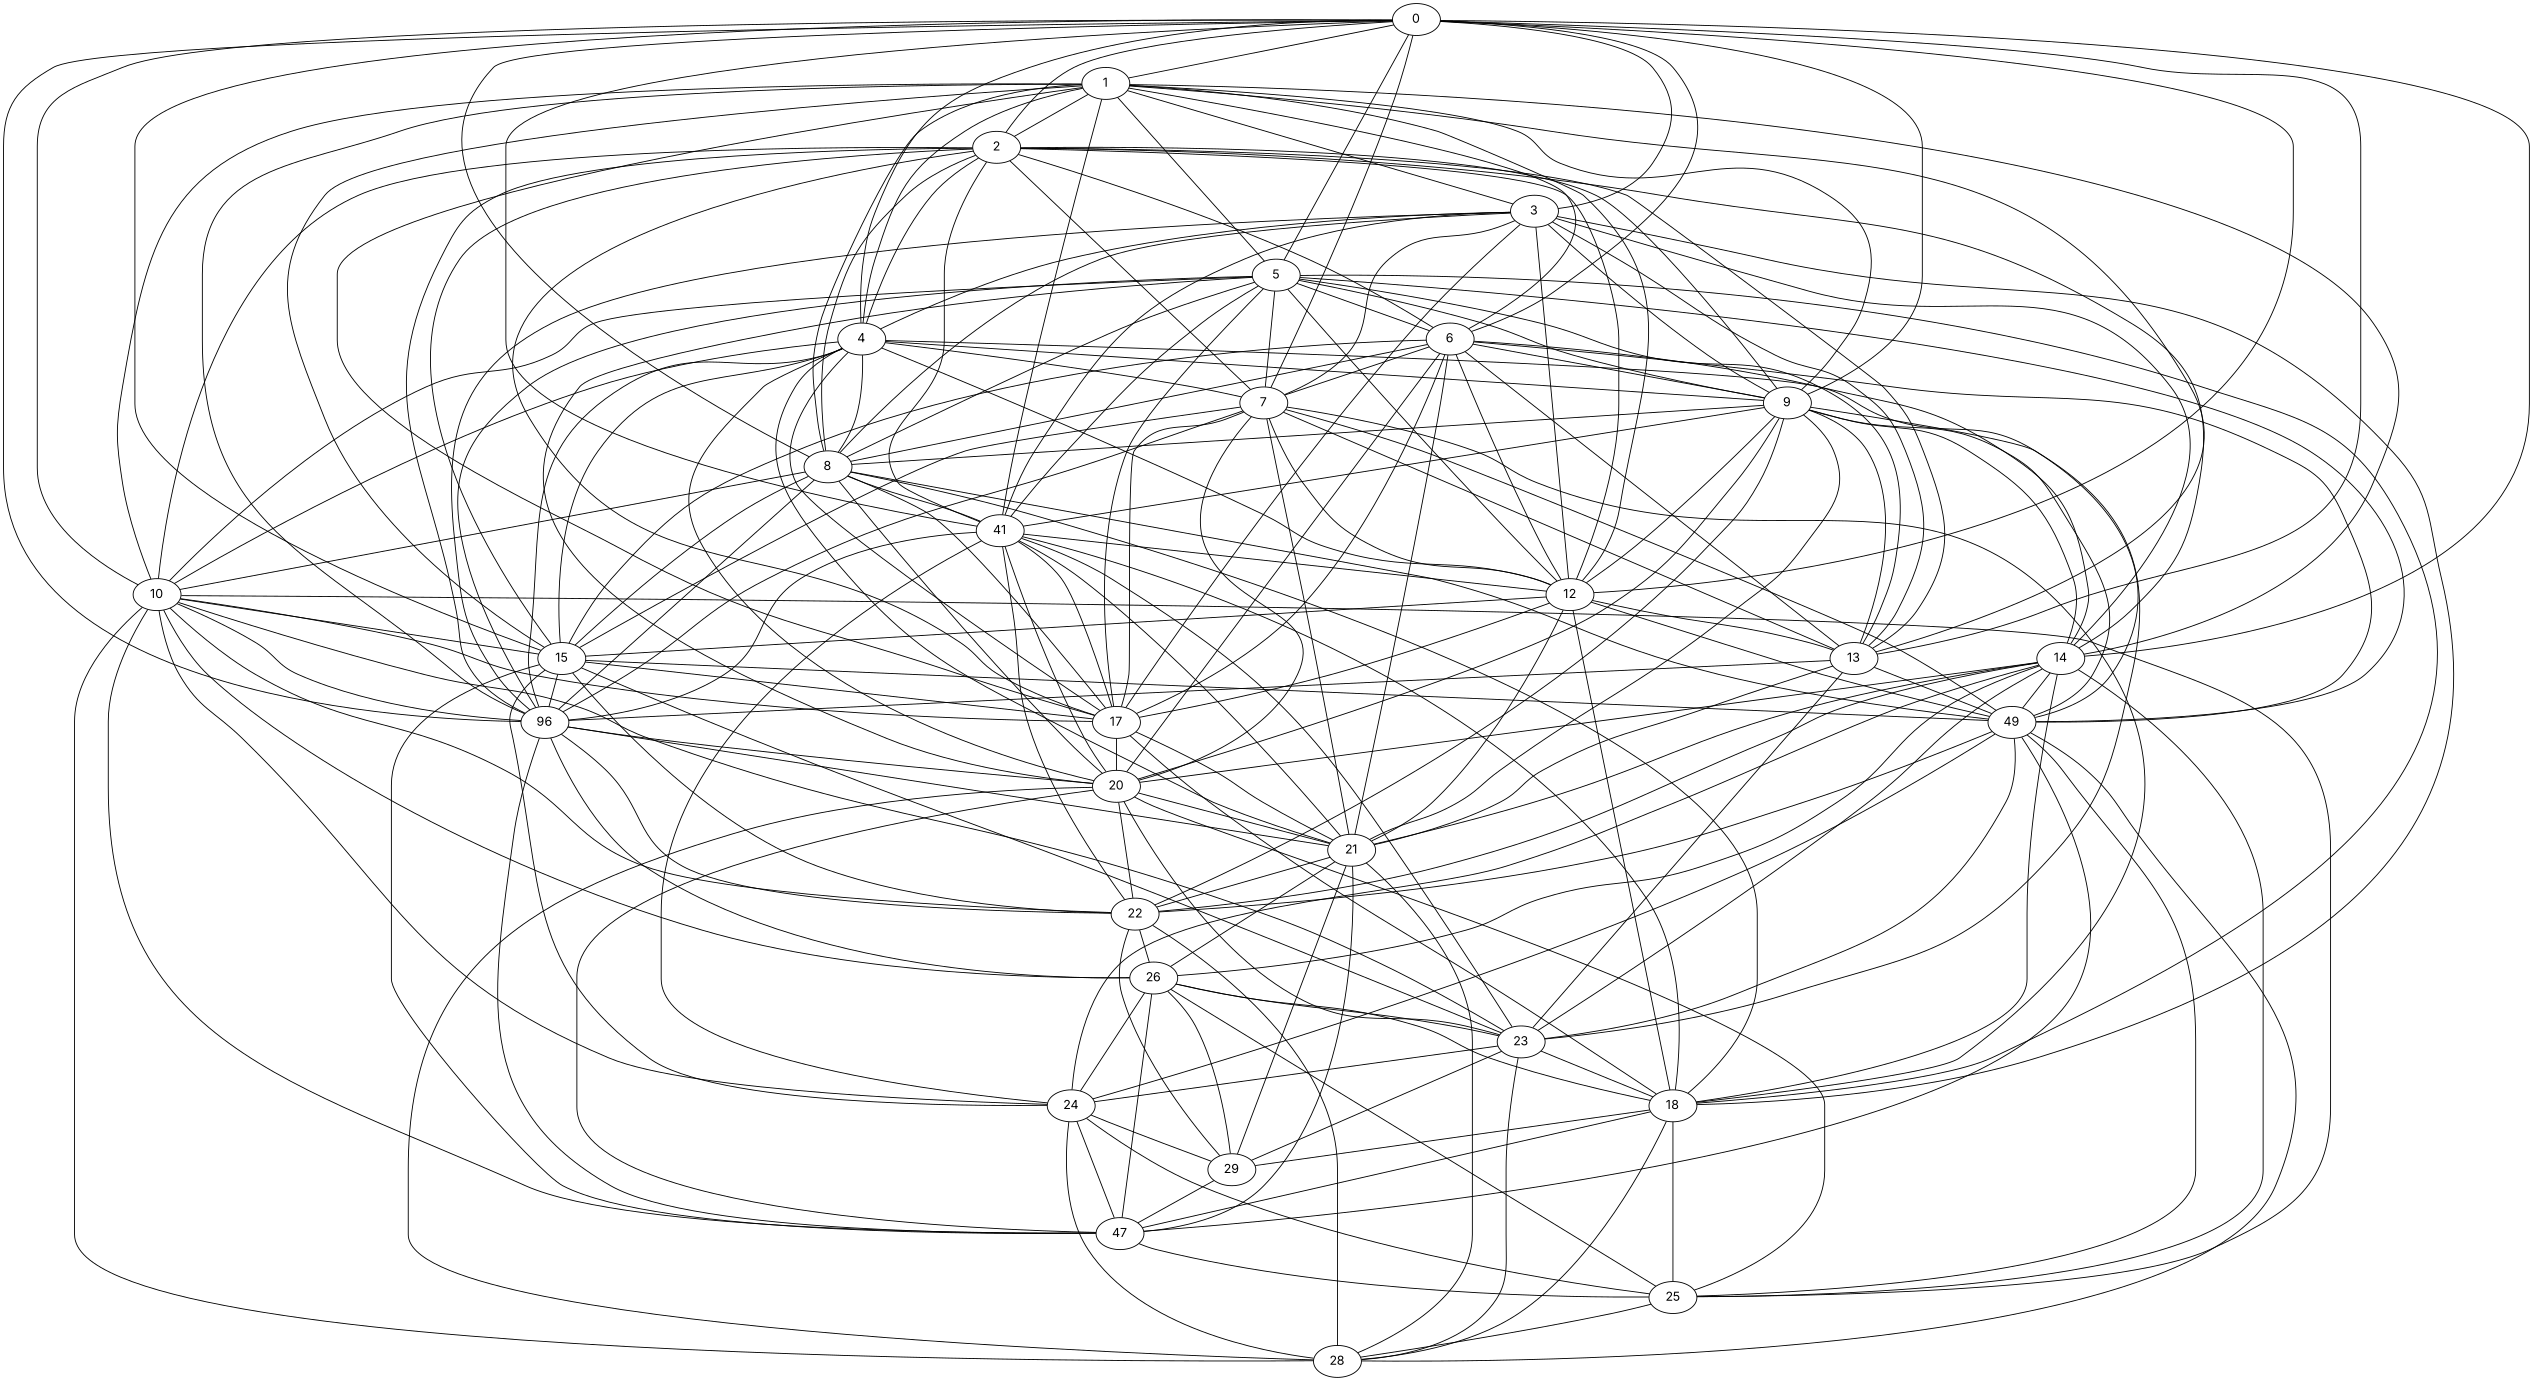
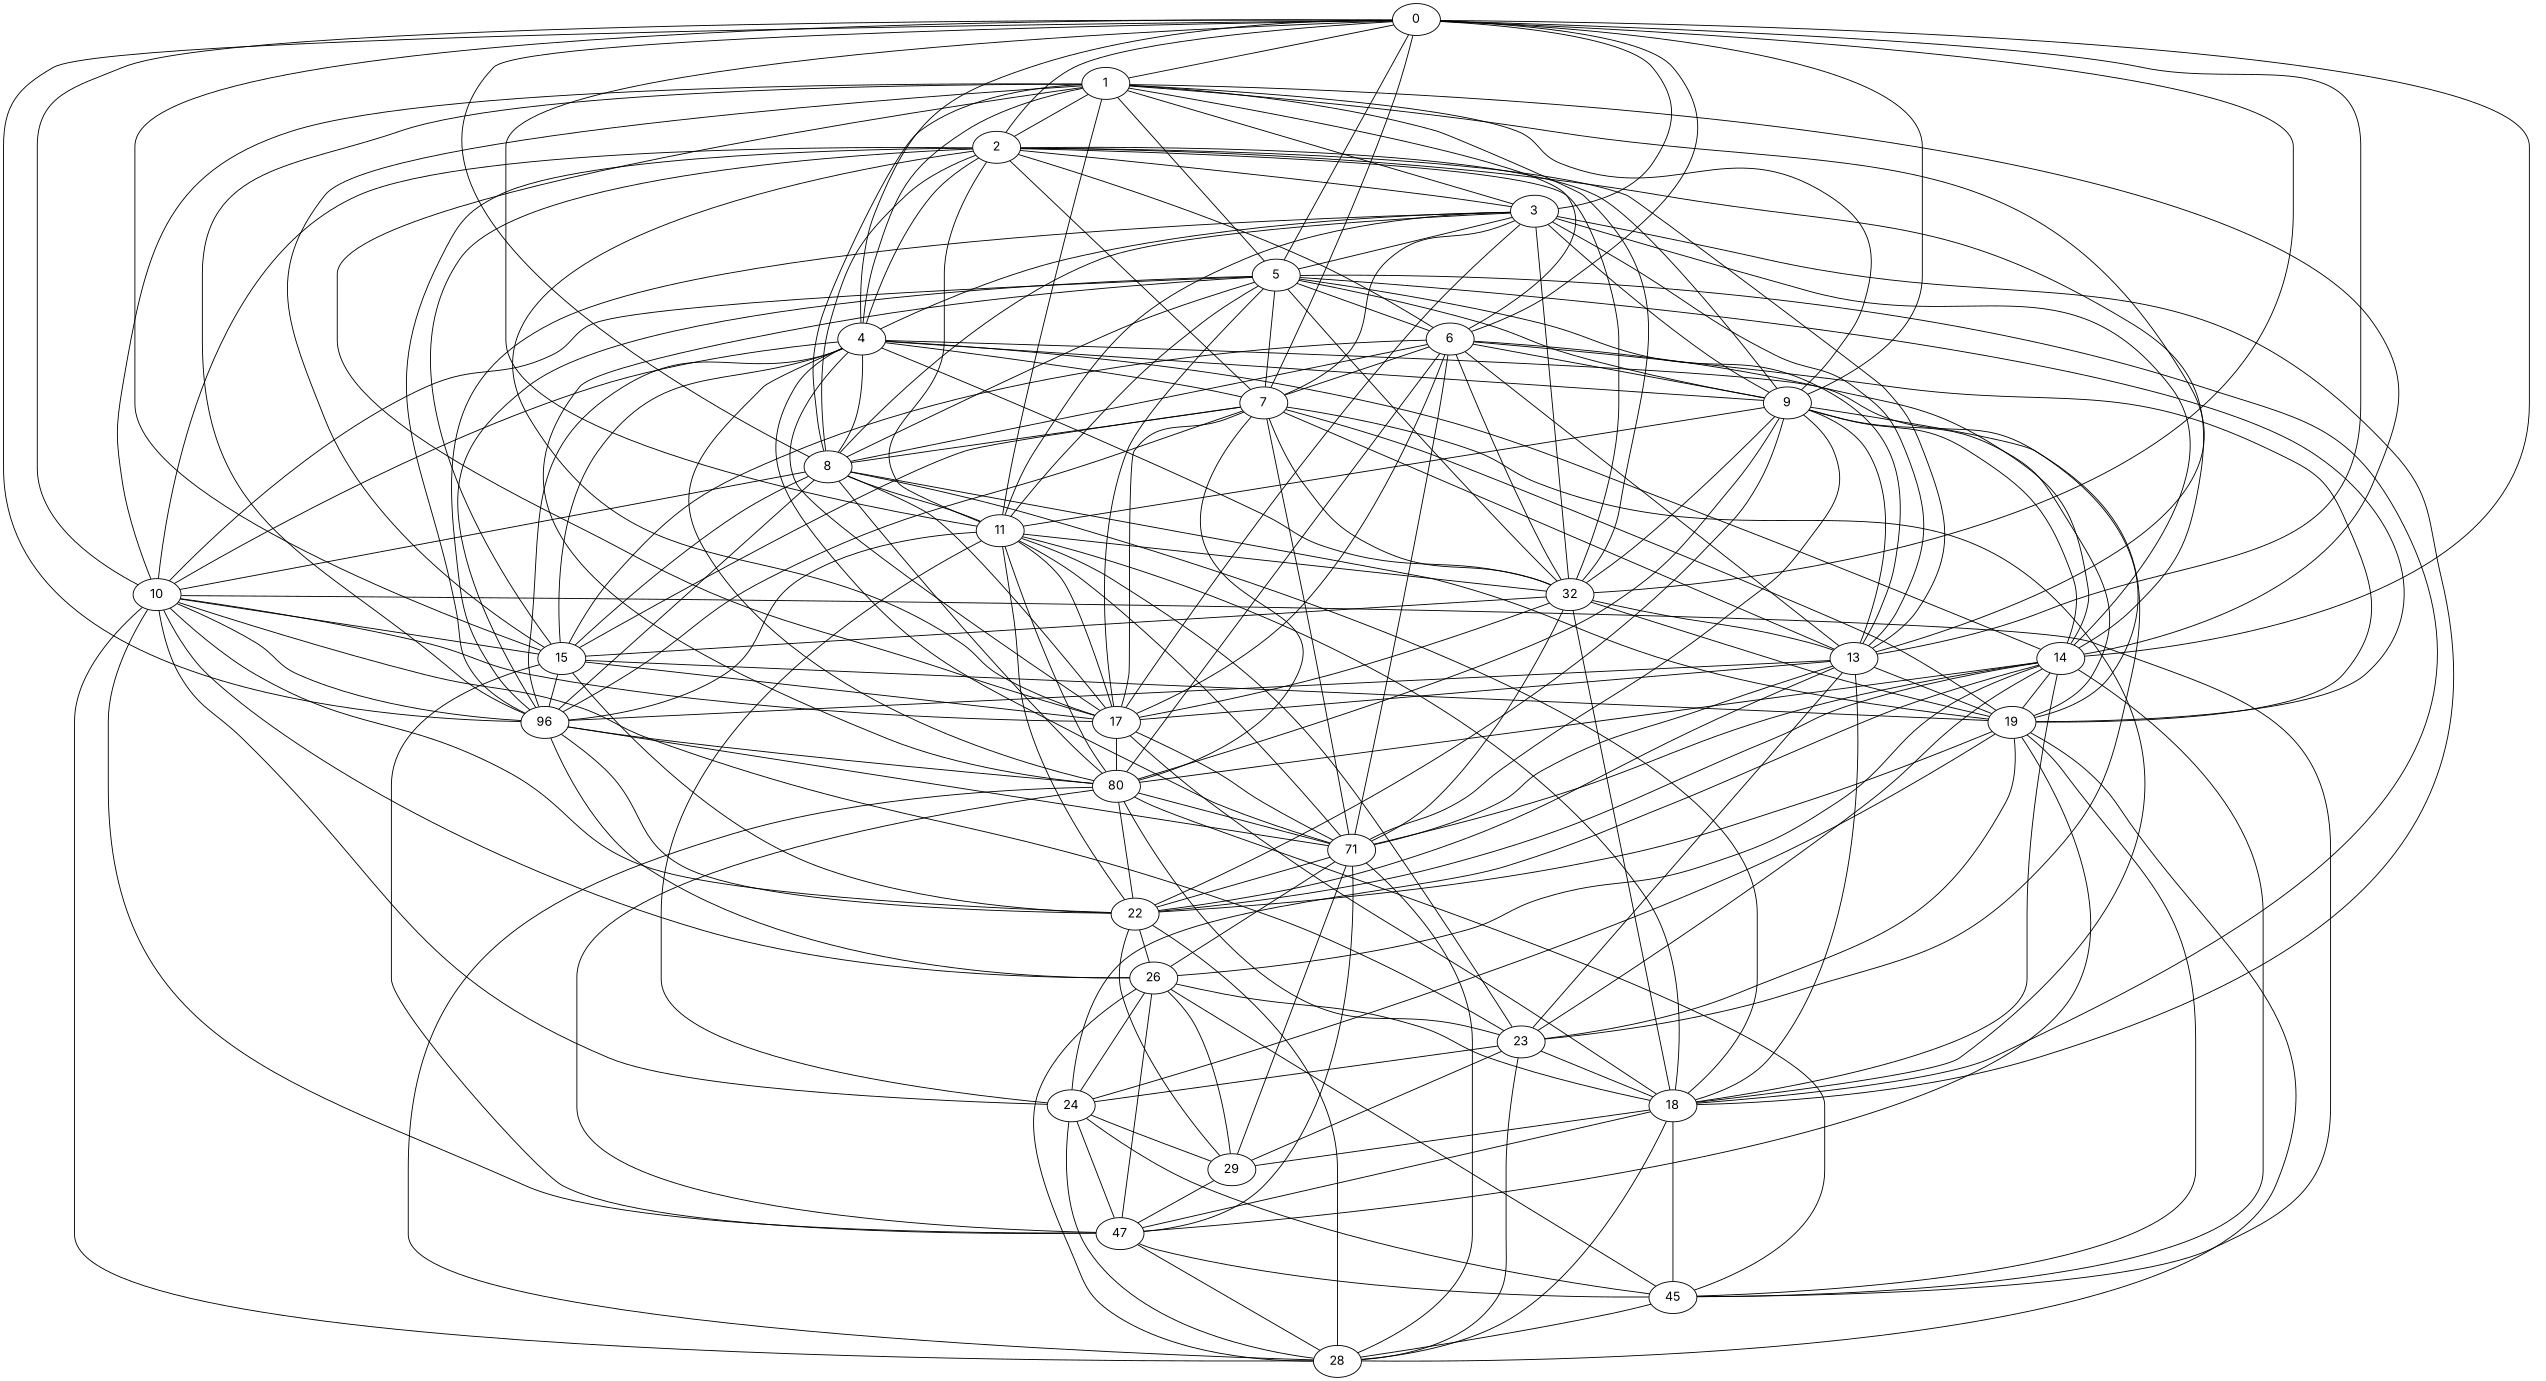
edge "2" -- "3": added
edge "3" -- "5": added
edge "4" -- "14": added
edge "9" -- "8": now "7" -- "8"
node "41": label "41" -> "11"
node "12": label "12" -> "32"
edge "13" -- "17": added
node "49": label "49" -> "19"
node "20": label "20" -> "80"
edge "13" -- "22": added
node "21": label "21" -> "71"
edge "15" -- "23": removed
edge "13" -- "18": added
edge "26" -- "23": now "26" -- "28"
edge "15" -- "24": removed
edge "96" -- "47": now "28" -- "47"
node "25": label "25" -> "45"
